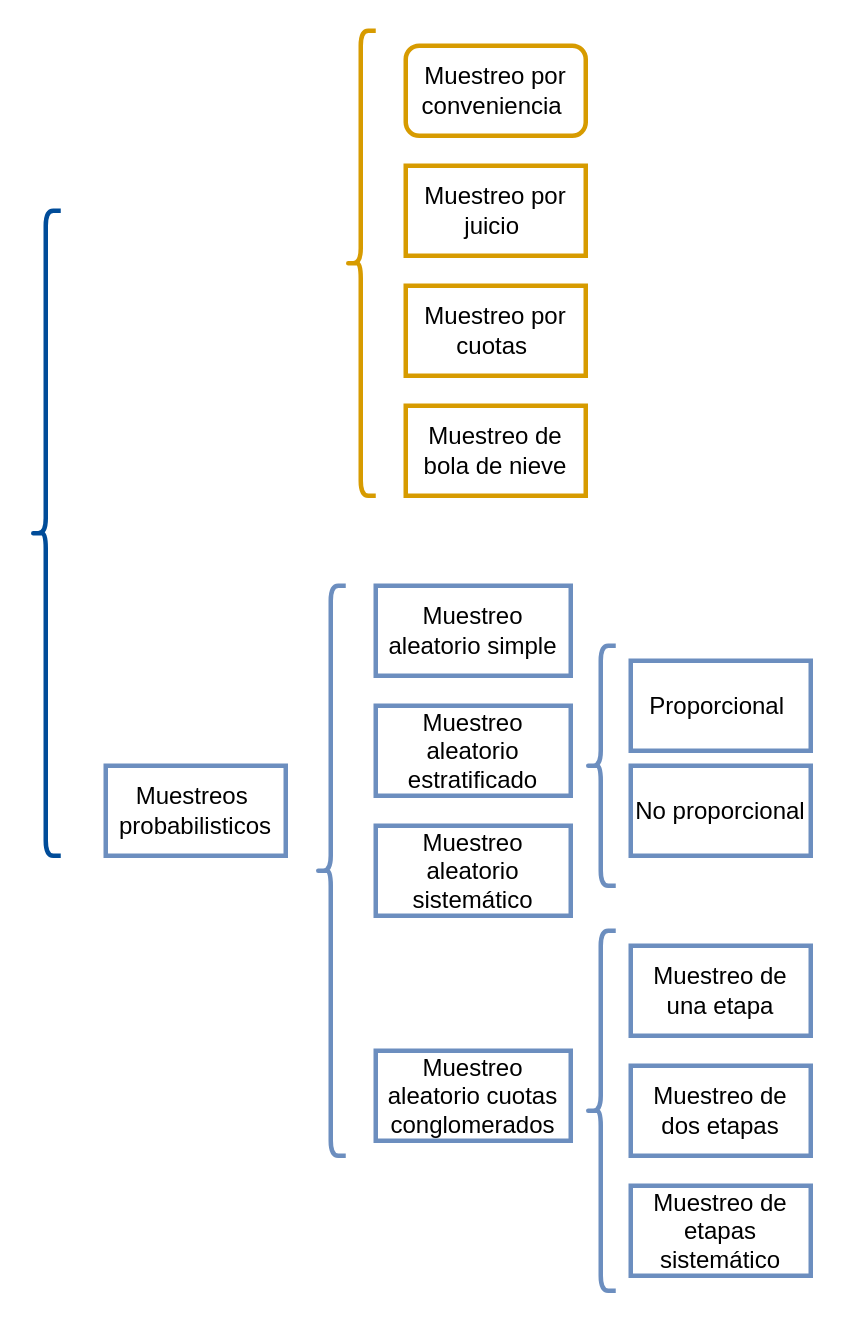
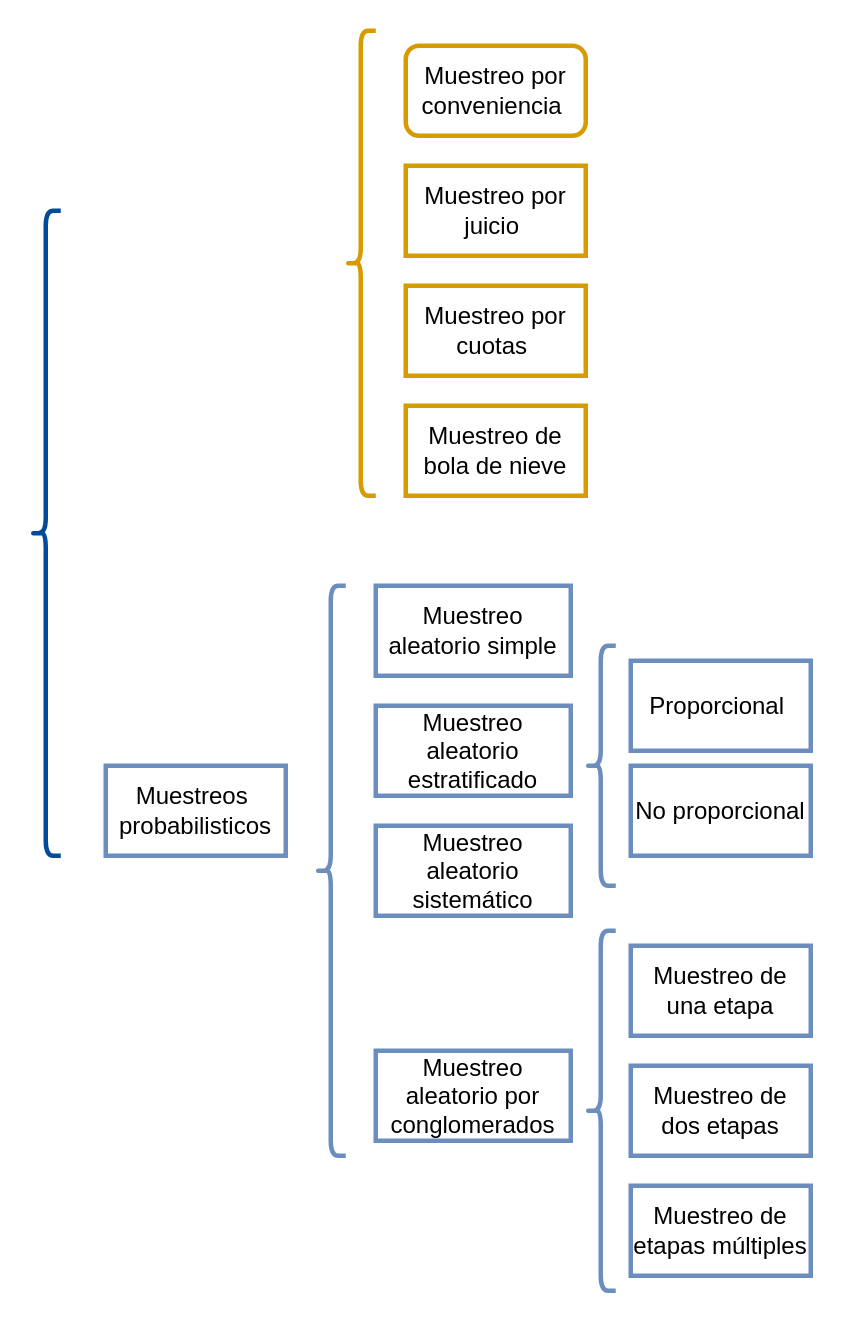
node "Muestreo aleatorio cuotas conglomerados": label "Muestreo aleatorio cuotas conglomerados" -> "Muestreo aleatorio por conglomerados"
node "Muestreo de etapas sistemático": label "Muestreo de etapas sistemático" -> "Muestreo de etapas múltiples"
